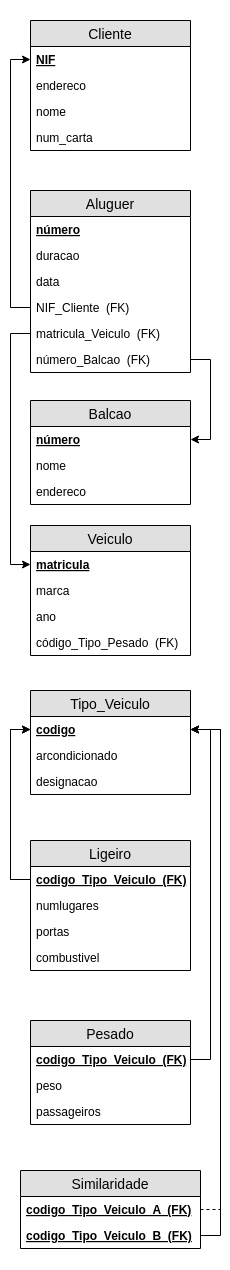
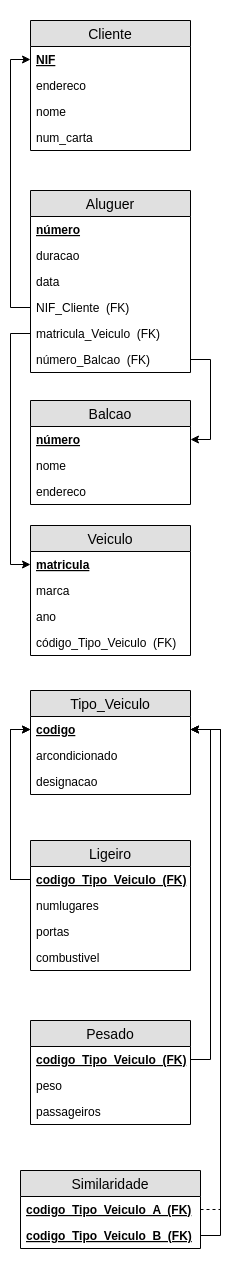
node "código_Tipo_Pesado (FK)": label "código_Tipo_Pesado (FK)" -> "código_Tipo_Veiculo (FK)"
